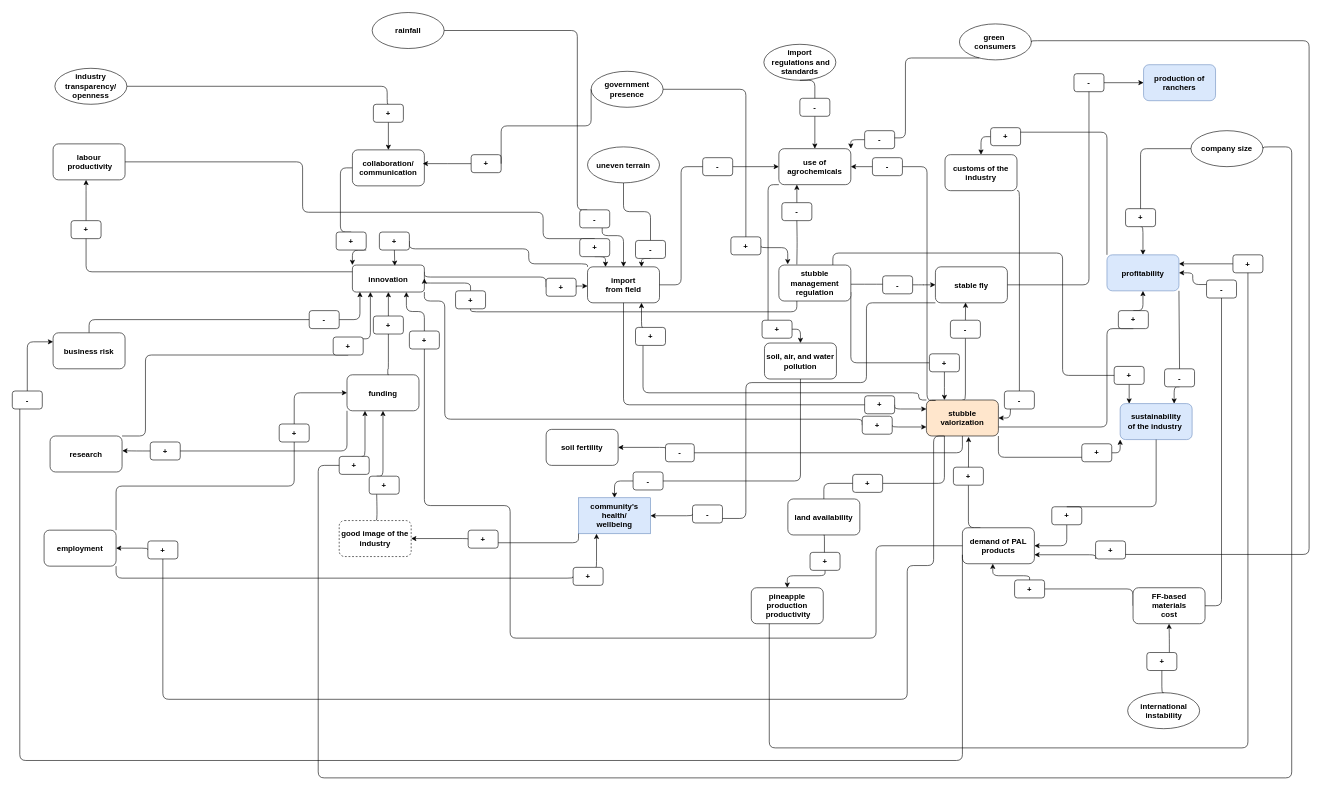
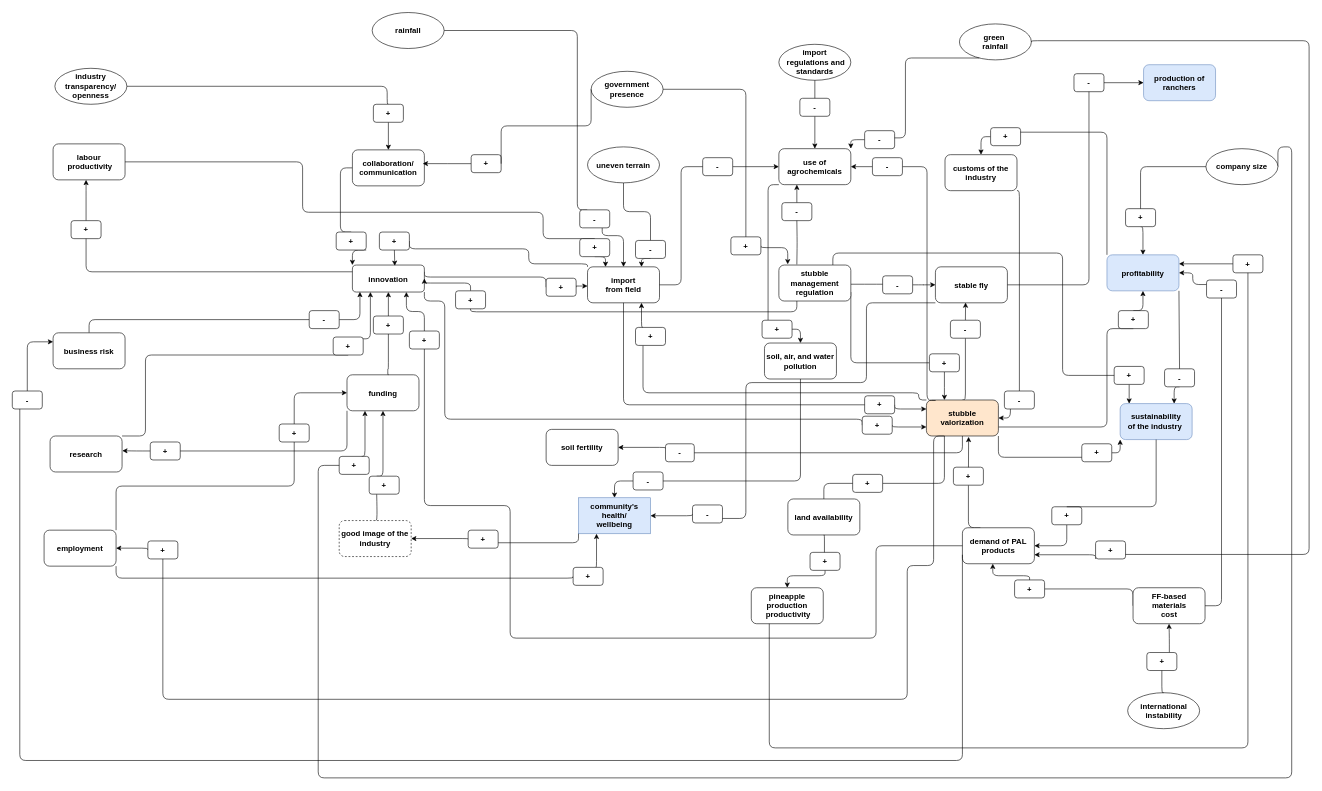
node "green consumers": label "green consumers" -> "green rainfall"
node "import regulations and standards": moved (800, 62) -> (815, 62)
node "company size": moved (1227, 149) -> (1242, 167)
